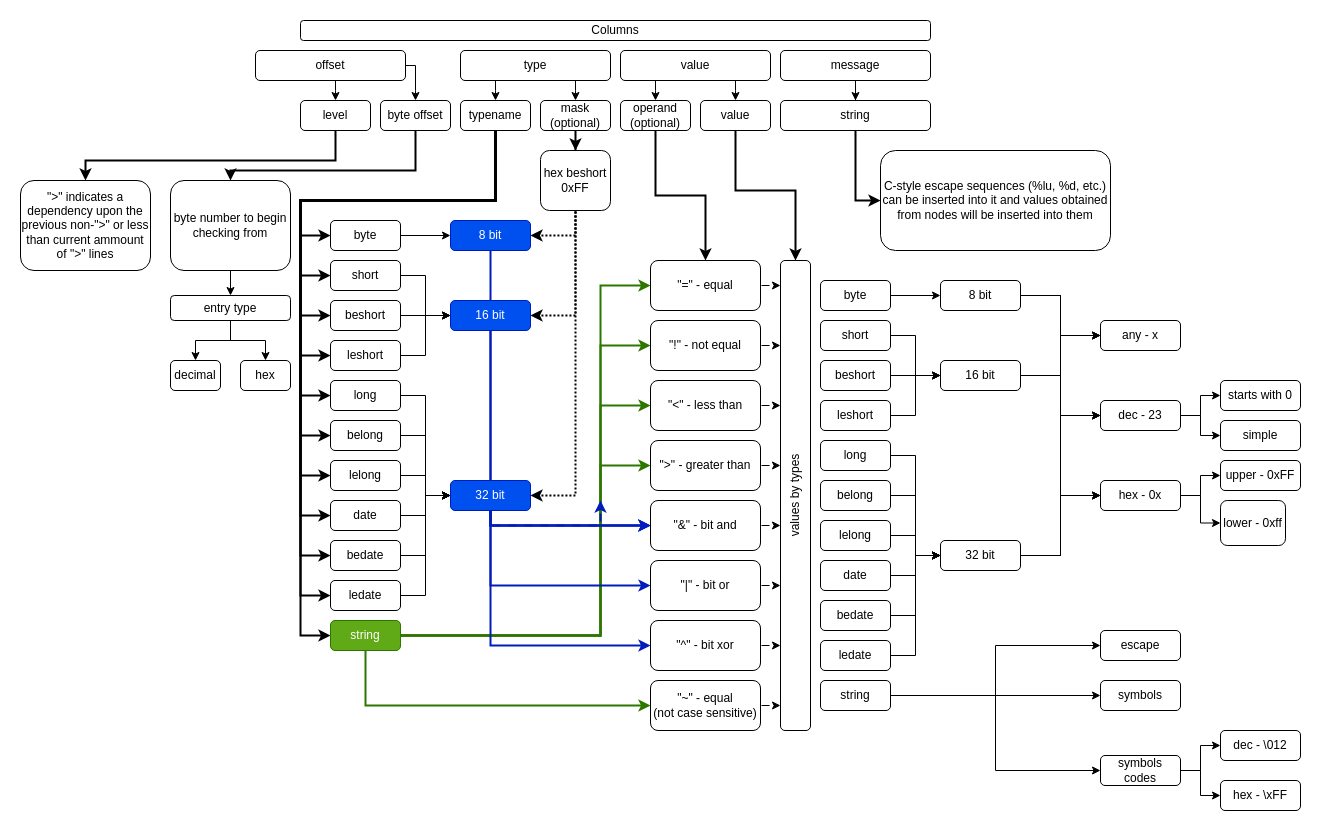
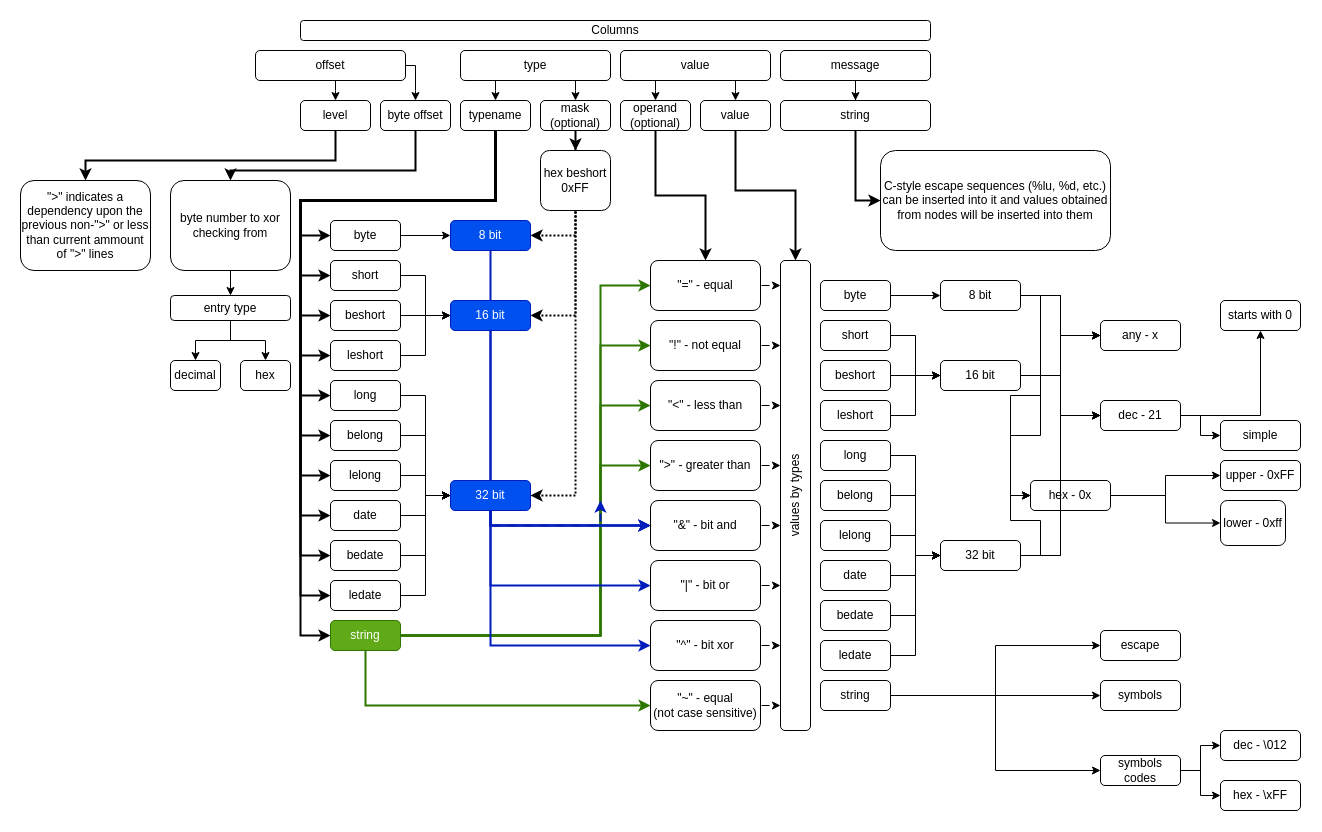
node "byte number to begin checking from": label "byte number to begin checking from" -> "byte number to xor checking from"
node "starts with 0": moved (1261, 396) -> (1261, 316)
node "dec - 23": label "dec - 23" -> "dec - 21"
node "hex - 0x": moved (1141, 496) -> (1071, 496)
